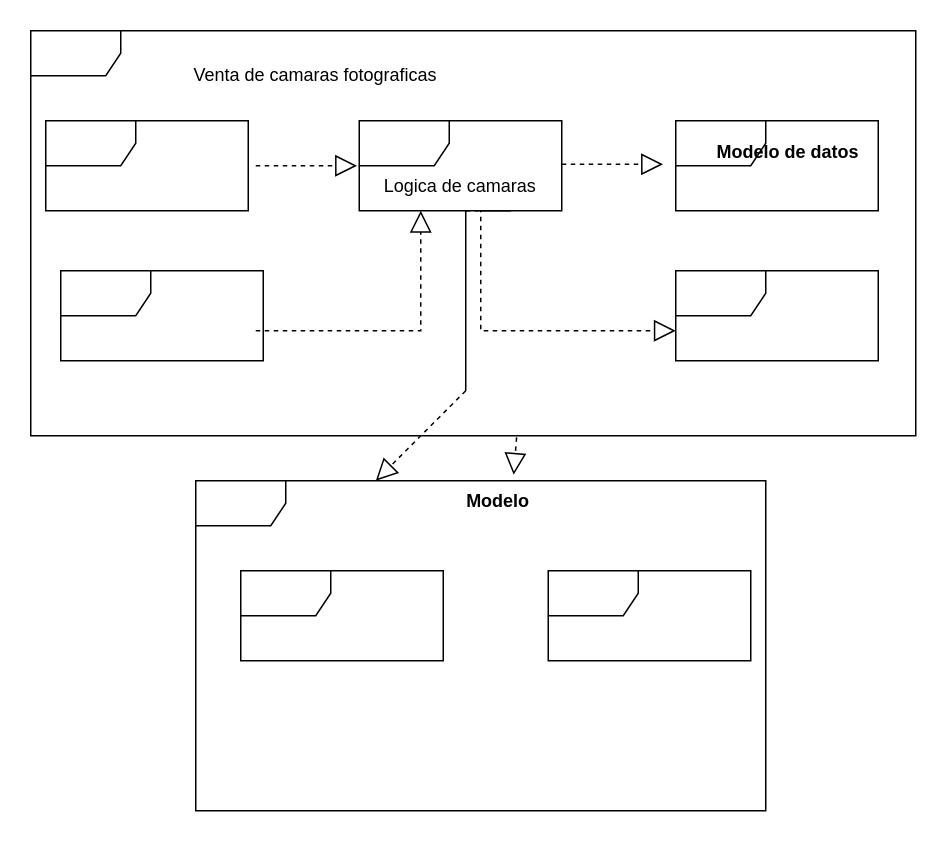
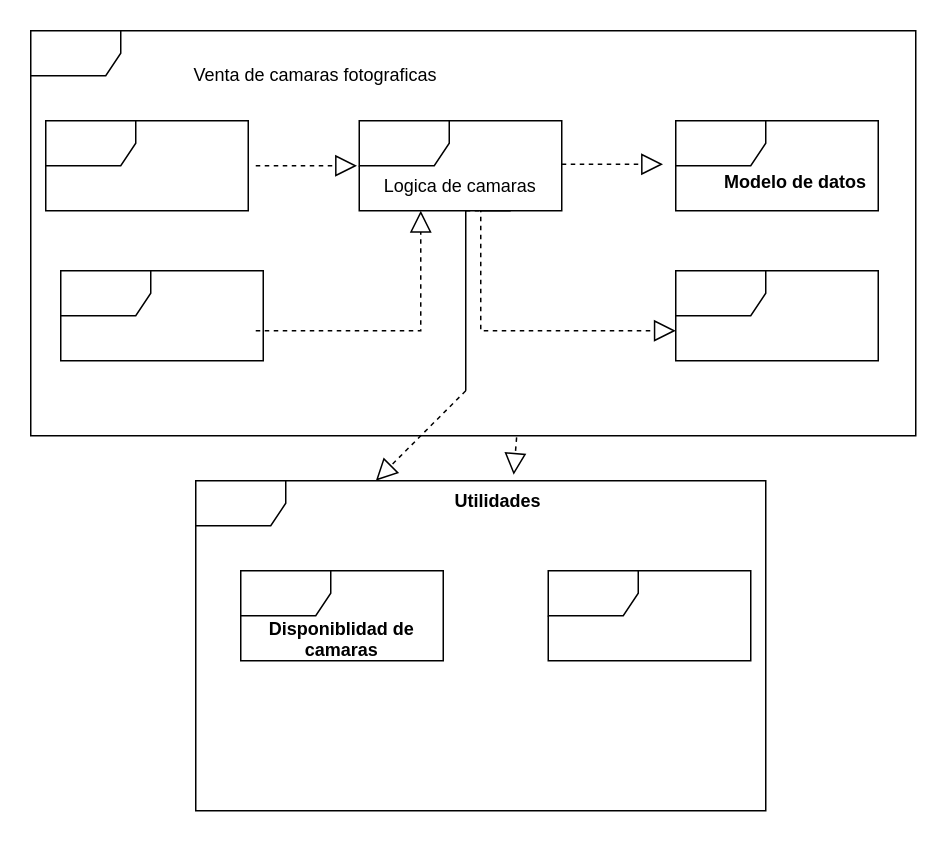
node "Modelo de datos": moved (788, 161) -> (796, 191)
node "Modelo": label "Modelo" -> "Utilidades"
node "Disponiblidad de camaras": added
